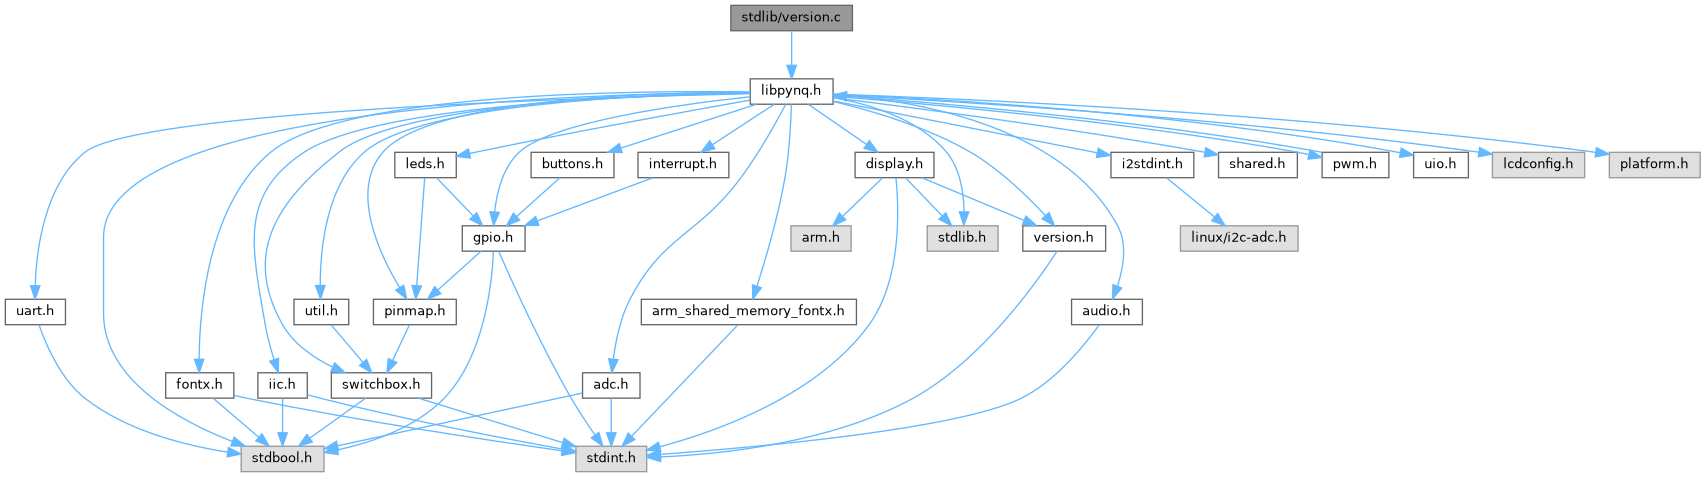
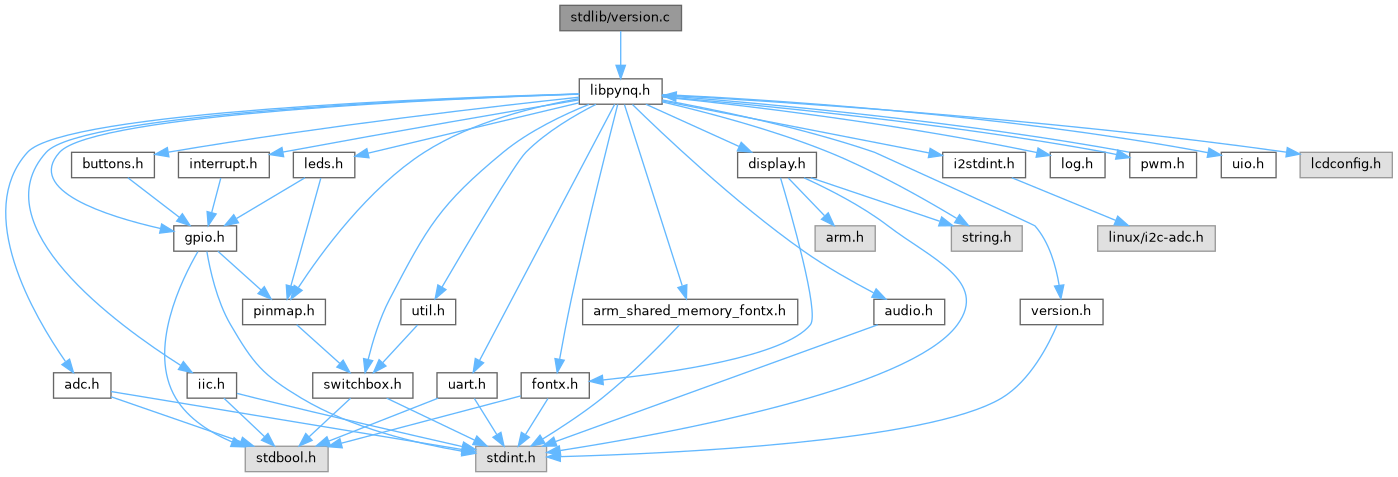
edge "libpynq.h" -> "stdbool.h": removed
node "shared.h": label "shared.h" -> "log.h"
node "platform.h": removed
edge "display.h" -> "version.h": now "display.h" -> "fontx.h"
node "stdlib.h": label "stdlib.h" -> "string.h"
edge "uart.h" -> "stdint.h": added
